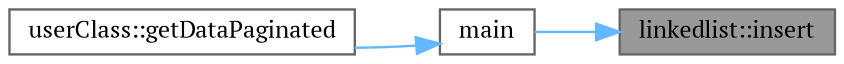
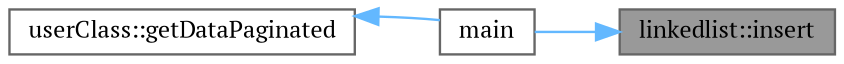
edge "userClass::getDataPaginated" -> "main": reversed
